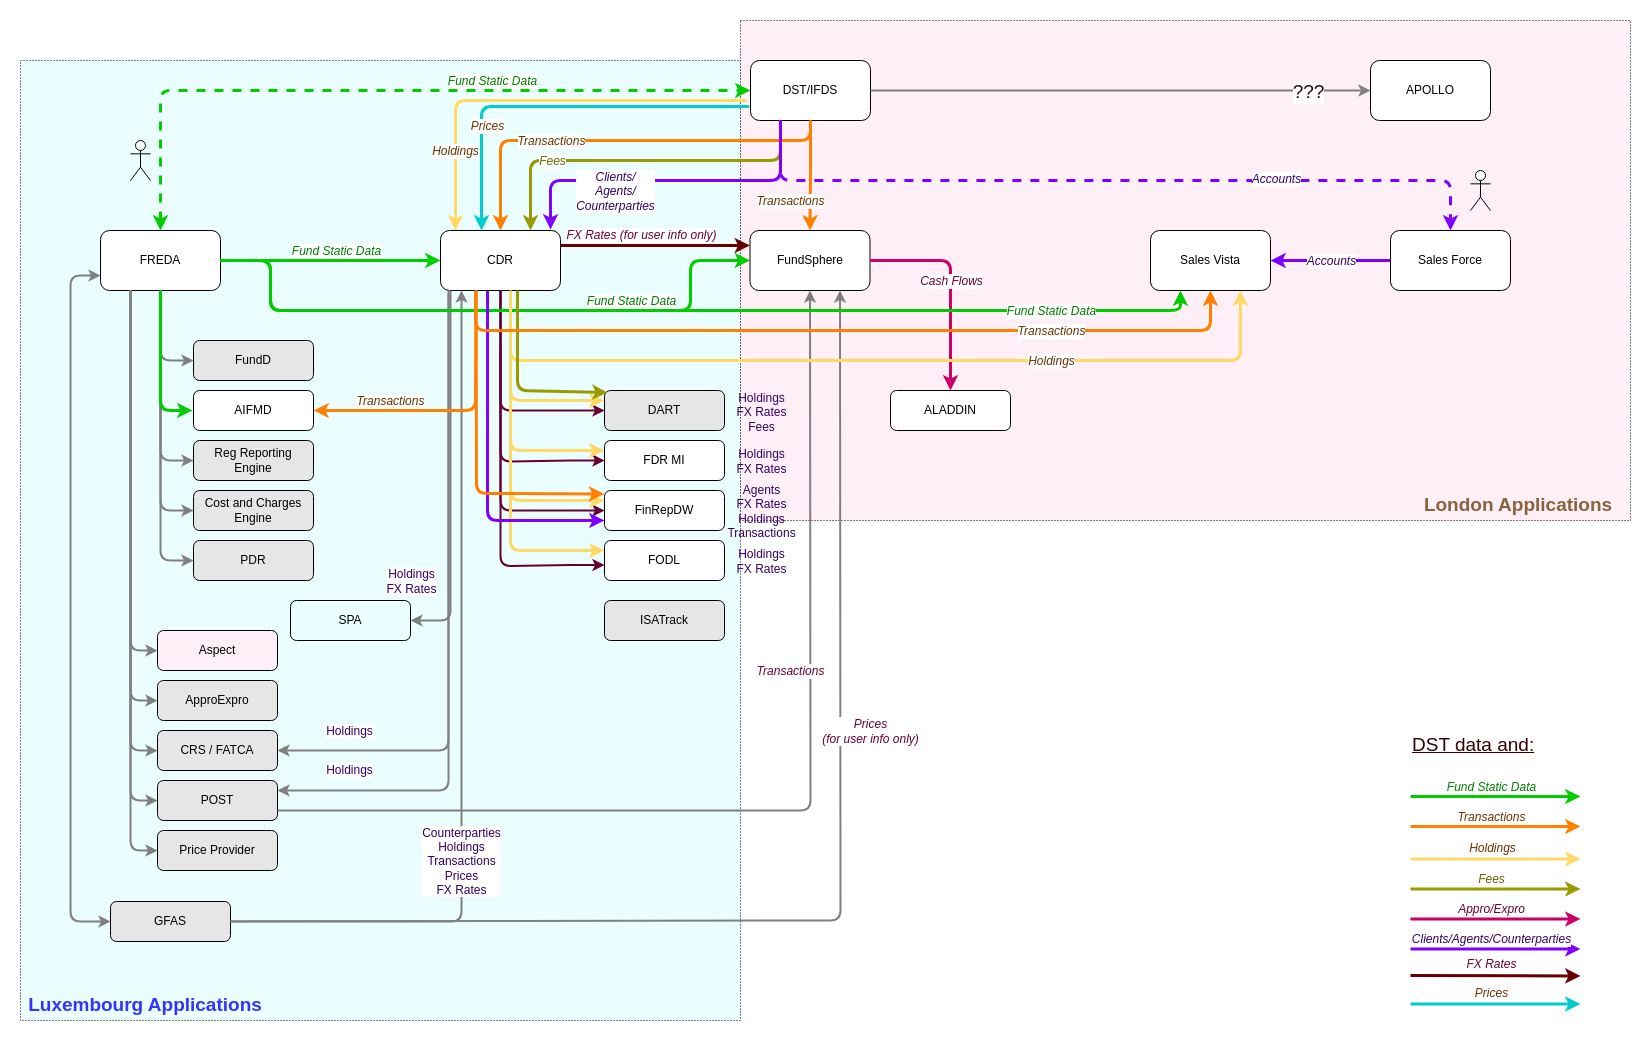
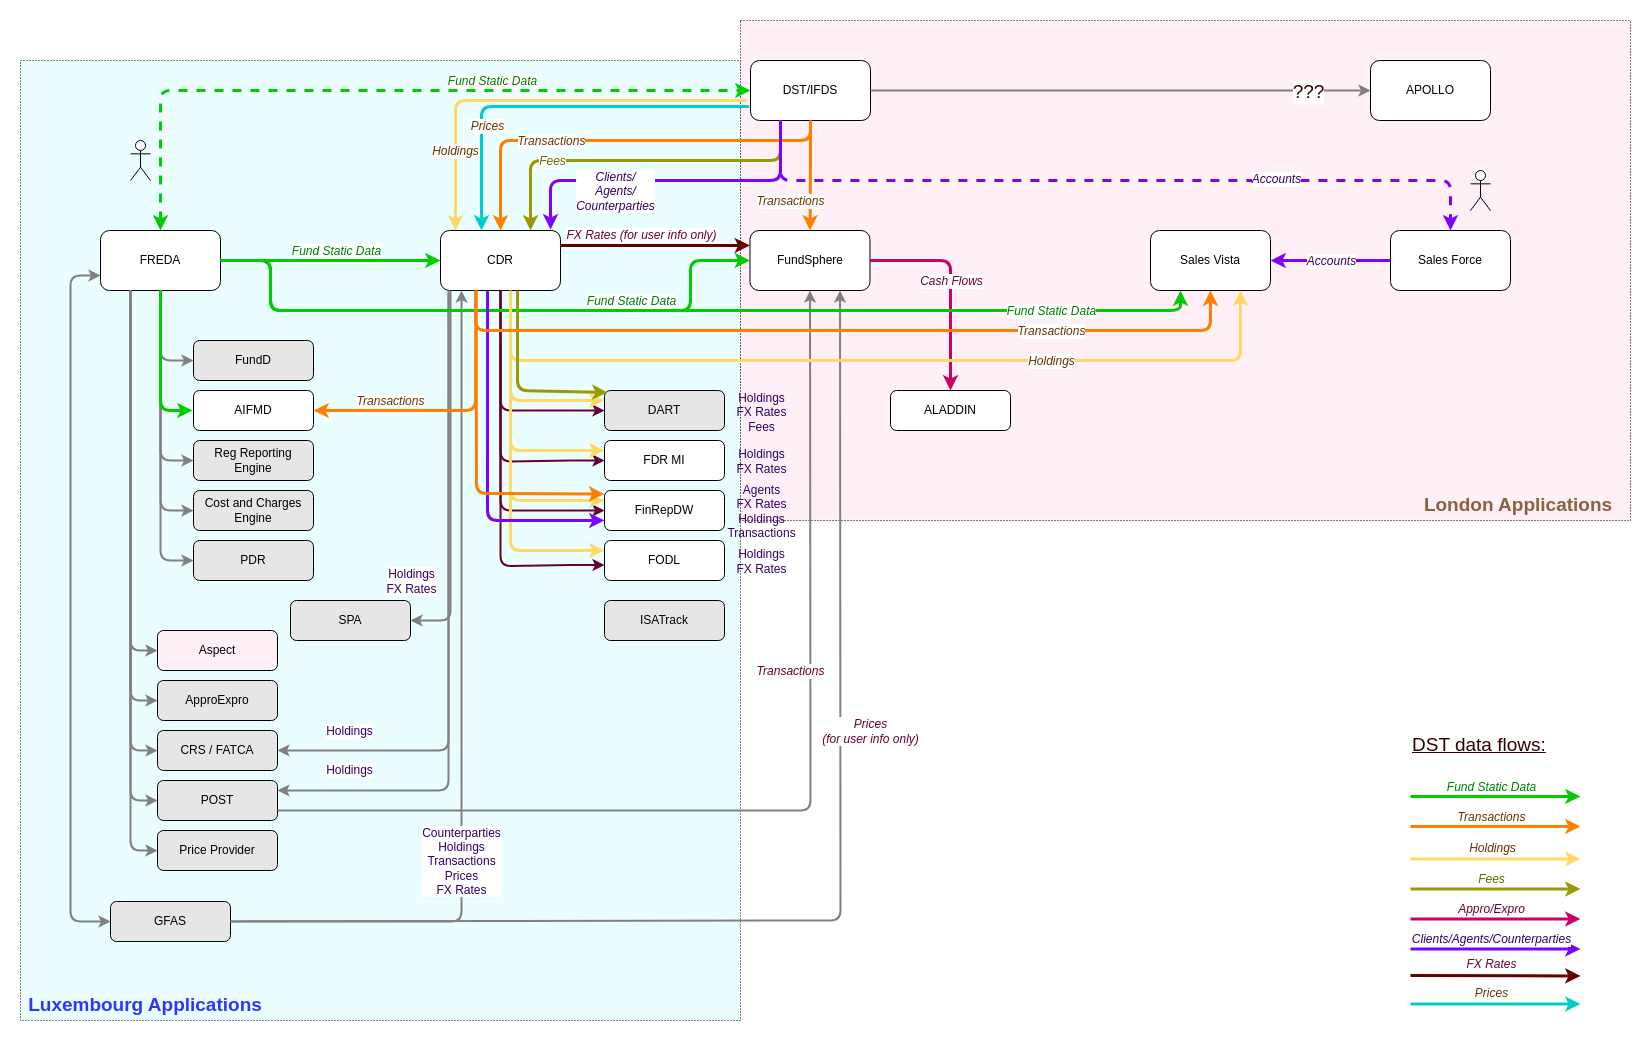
node "SPA": fillcolor #ebfeff -> #e6e6e6
node "DST data and:": label "DST data and:" -> "DST data flows:"
